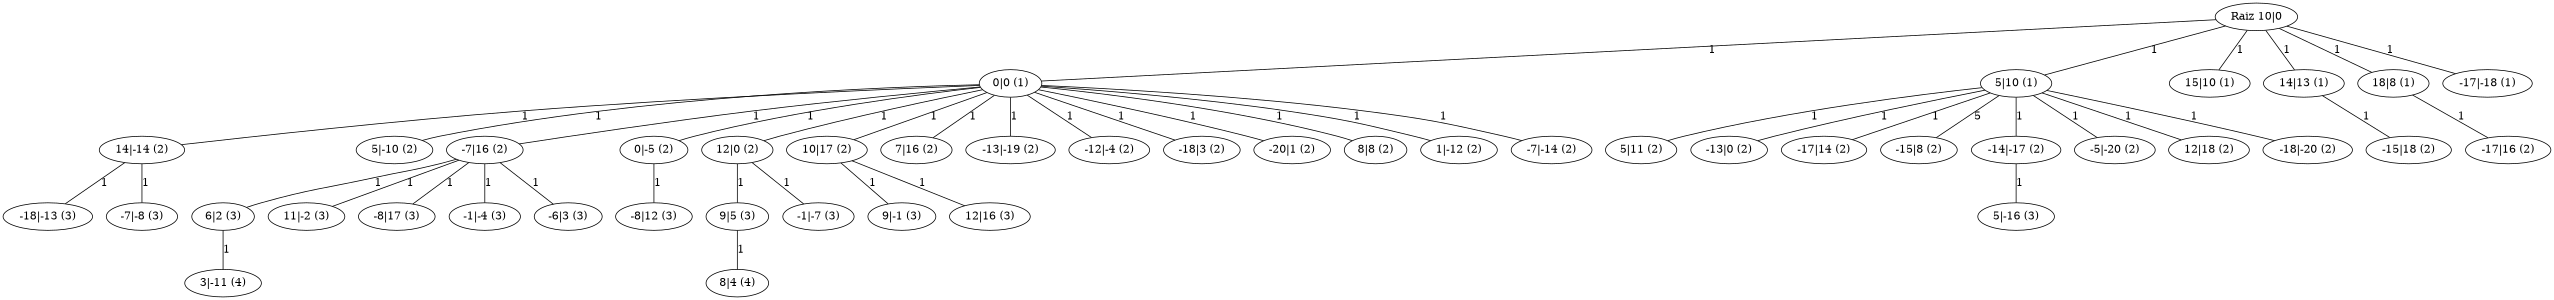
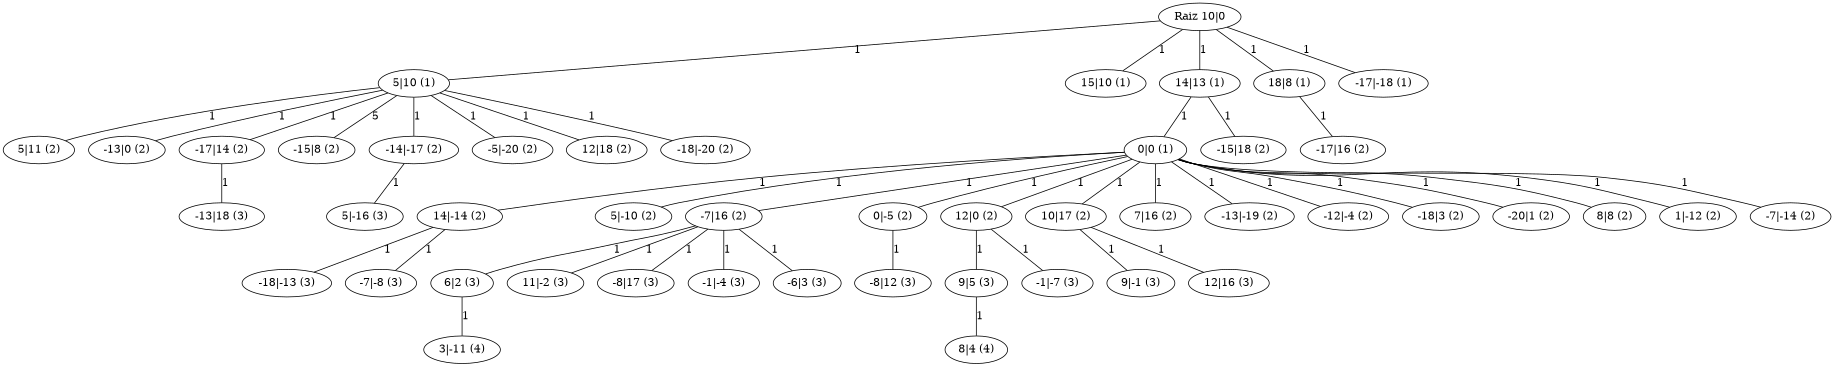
edge "Raiz 10|0" -- "0|0 (1)": now "14|13 (1)" -- "0|0 (1)"
node "-13|18 (3)": added
